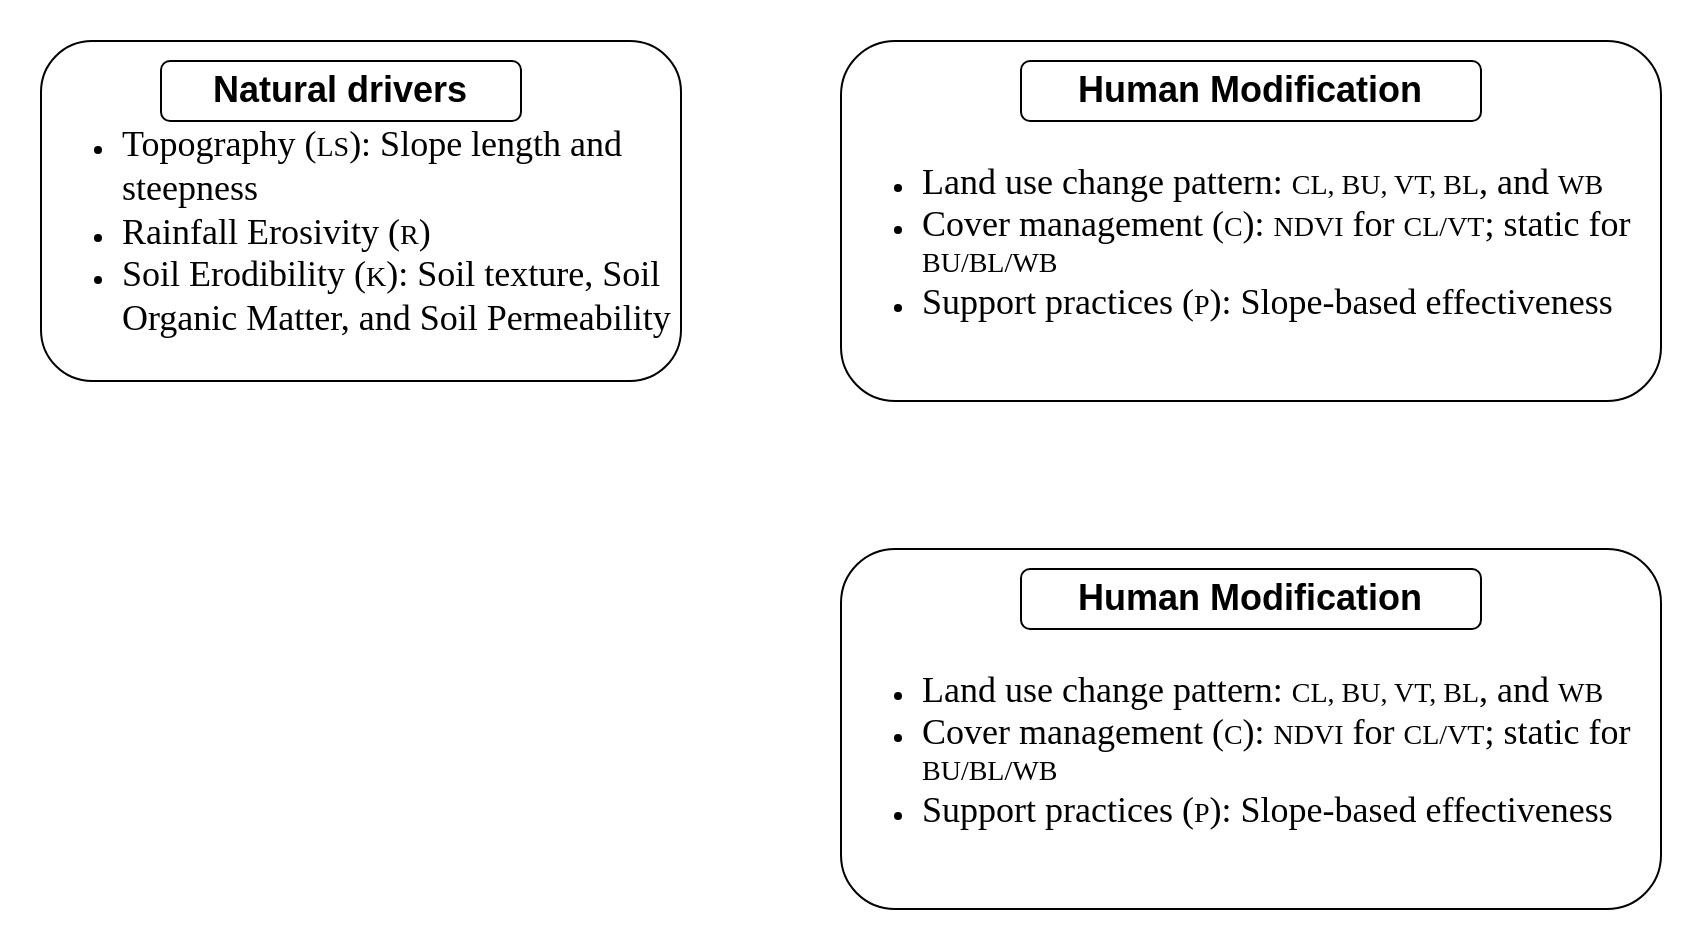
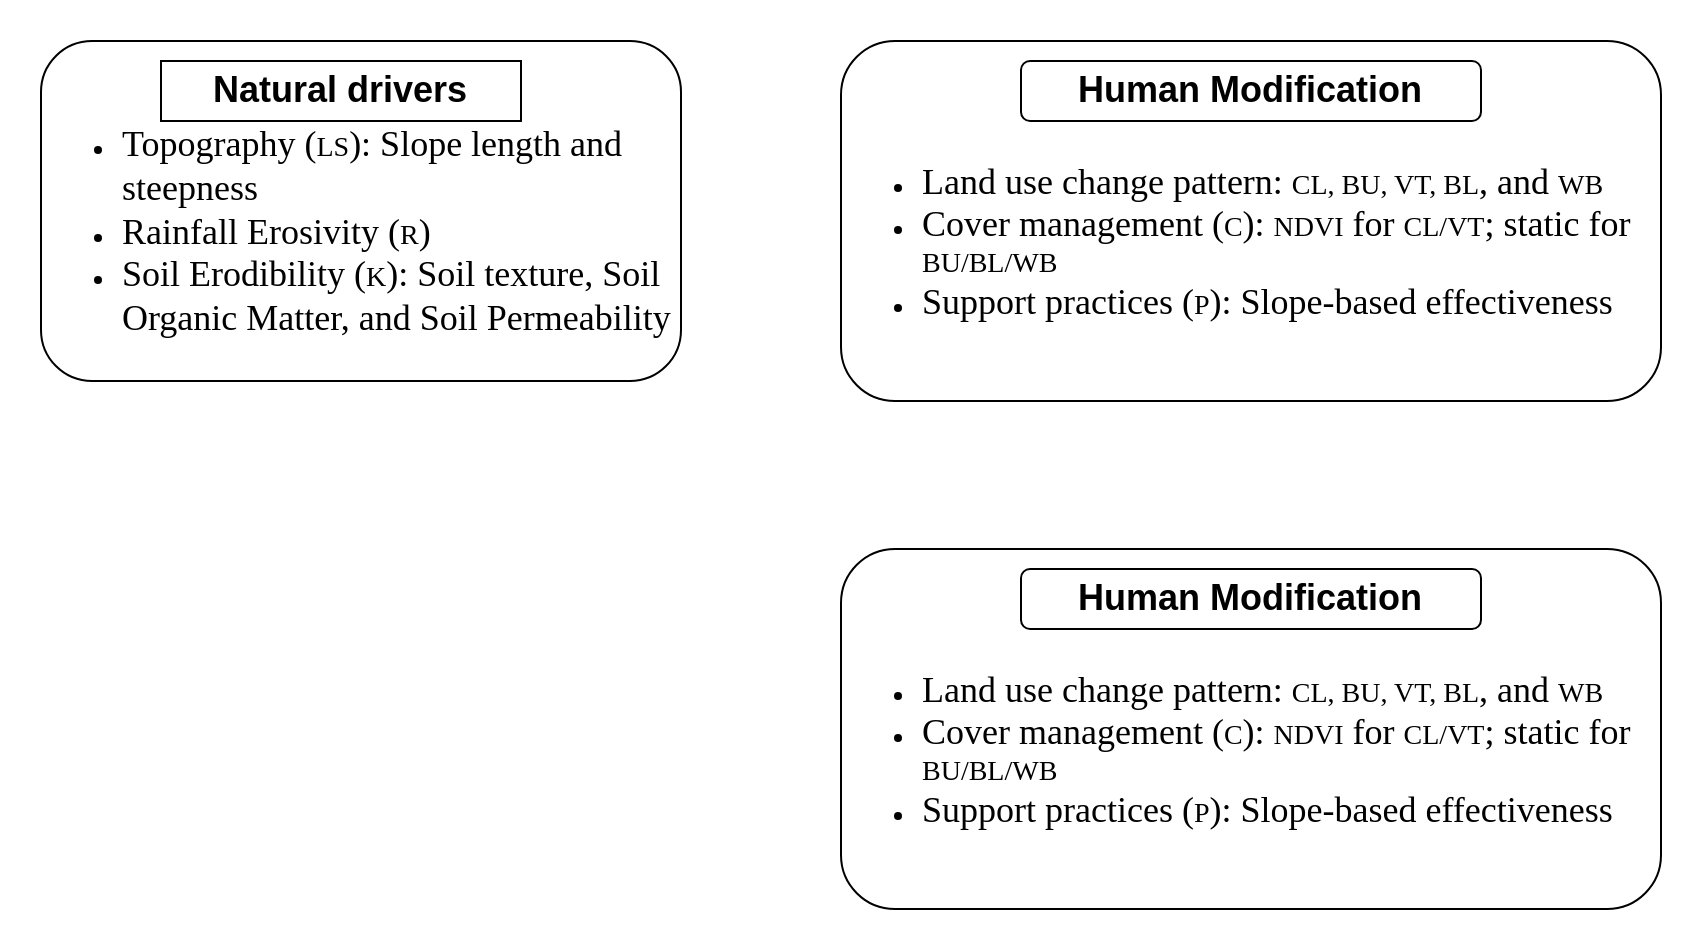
node "Natural drivers": shape rounded rectangle -> rectangle
